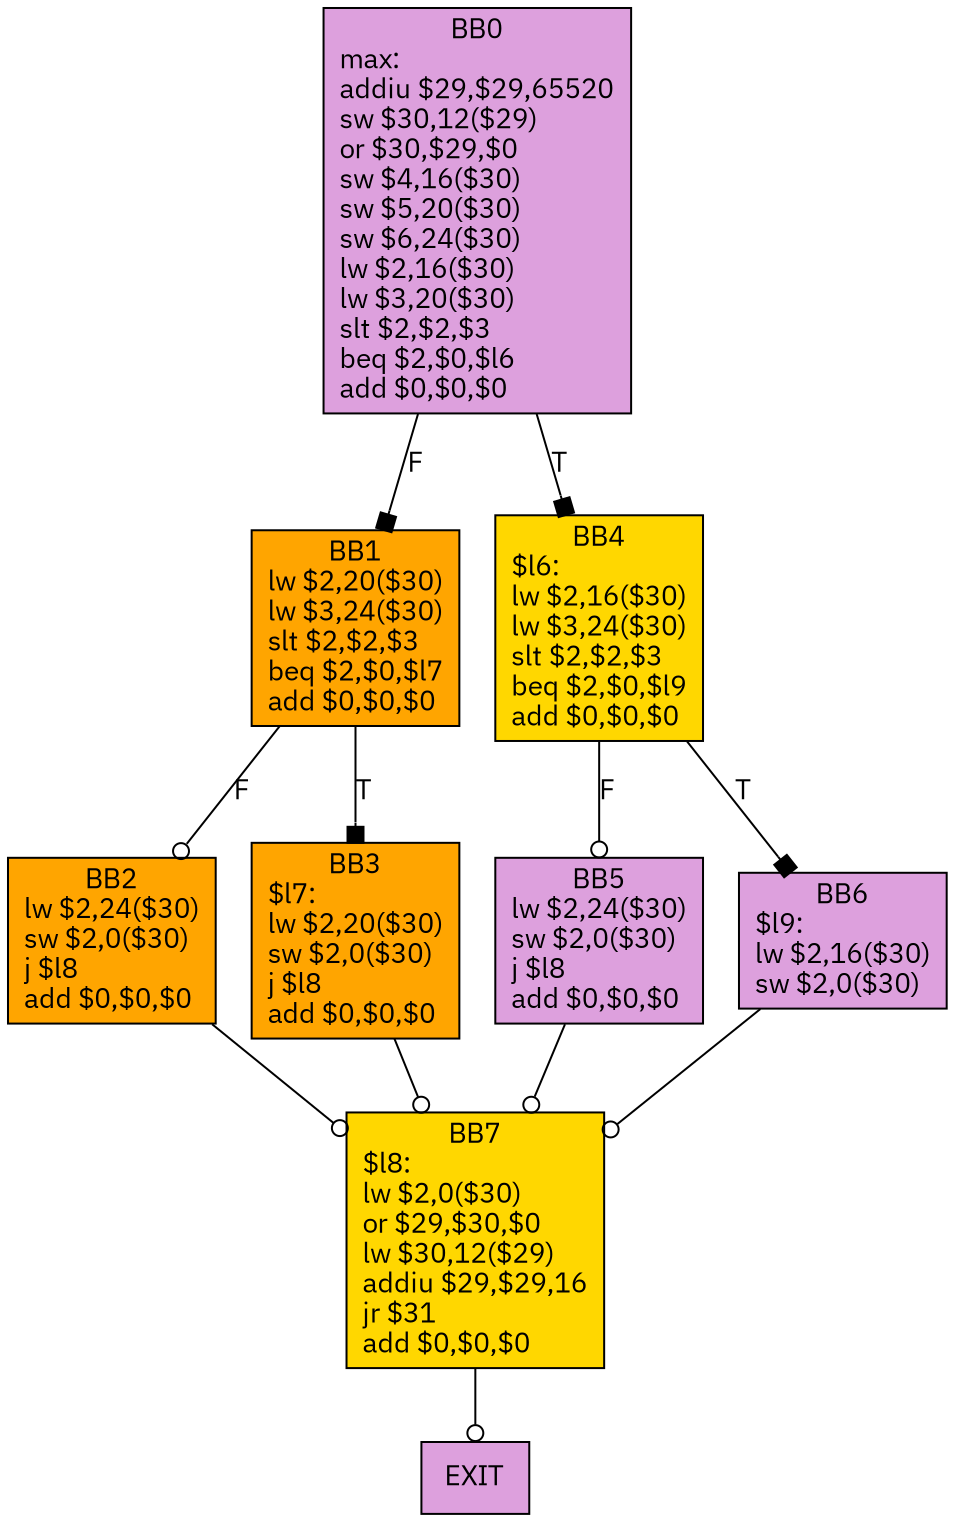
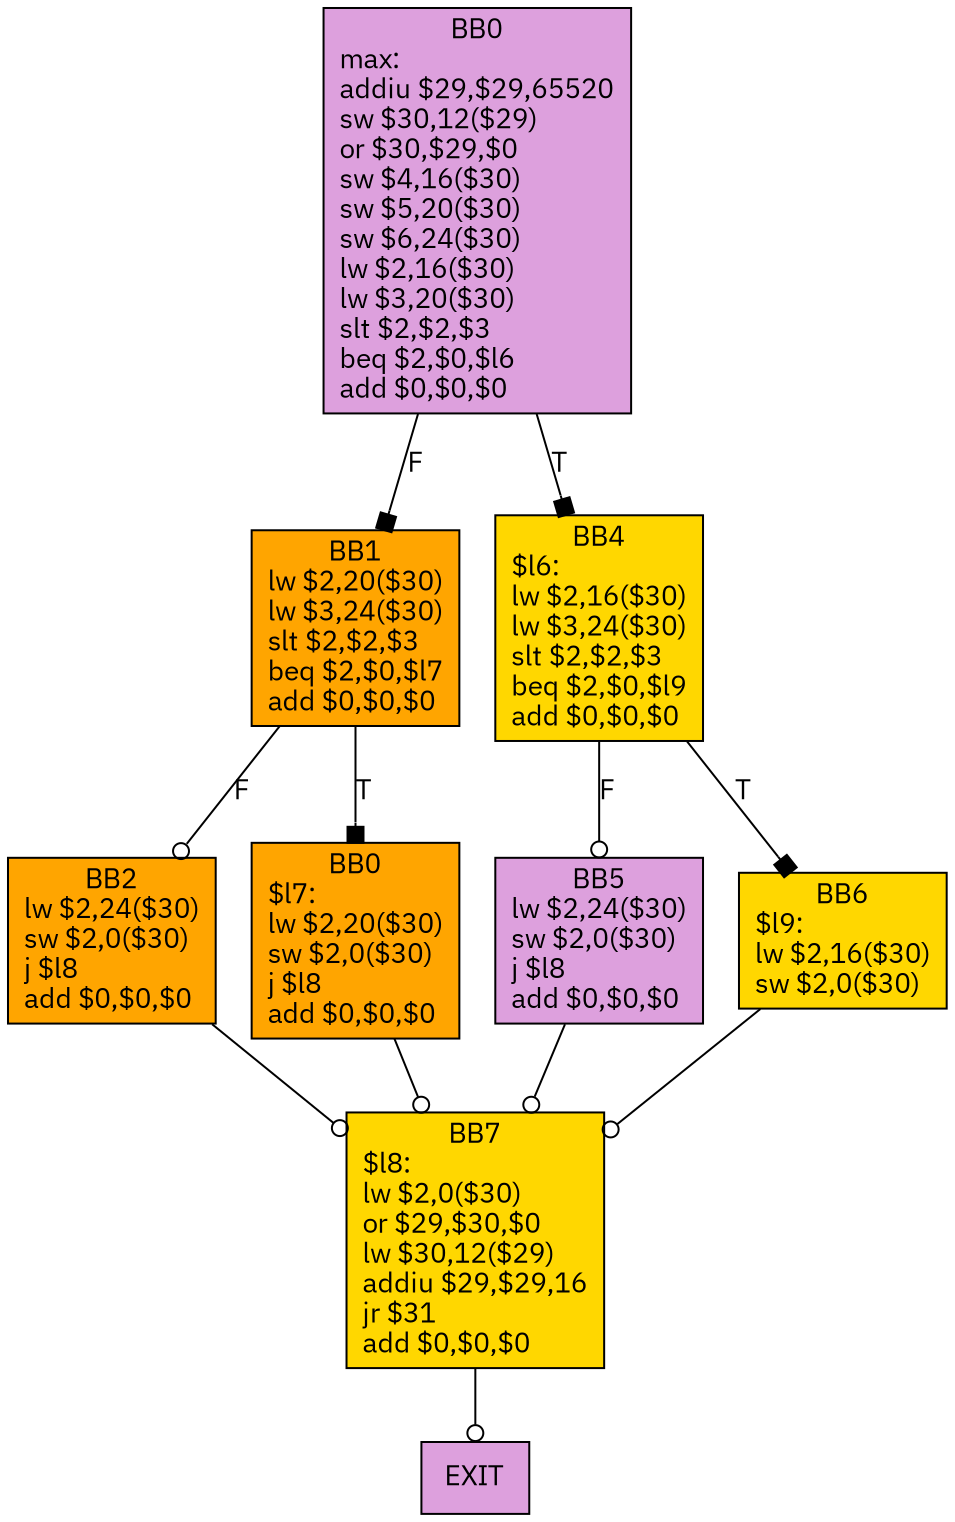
node "BB3 $l7: lw $2,20($30) sw $2,0($30) j $l8 add $0,$0,$0": label "BB3 $l7: lw $2,20($30) sw $2,0($30) j $l8 add $0,$0,$0" -> "BB0 $l7: lw $2,20($30) sw $2,0($30) j $l8 add $0,$0,$0"
node "BB6 $l9: lw $2,16($30) sw $2,0($30)": fillcolor plum -> gold
